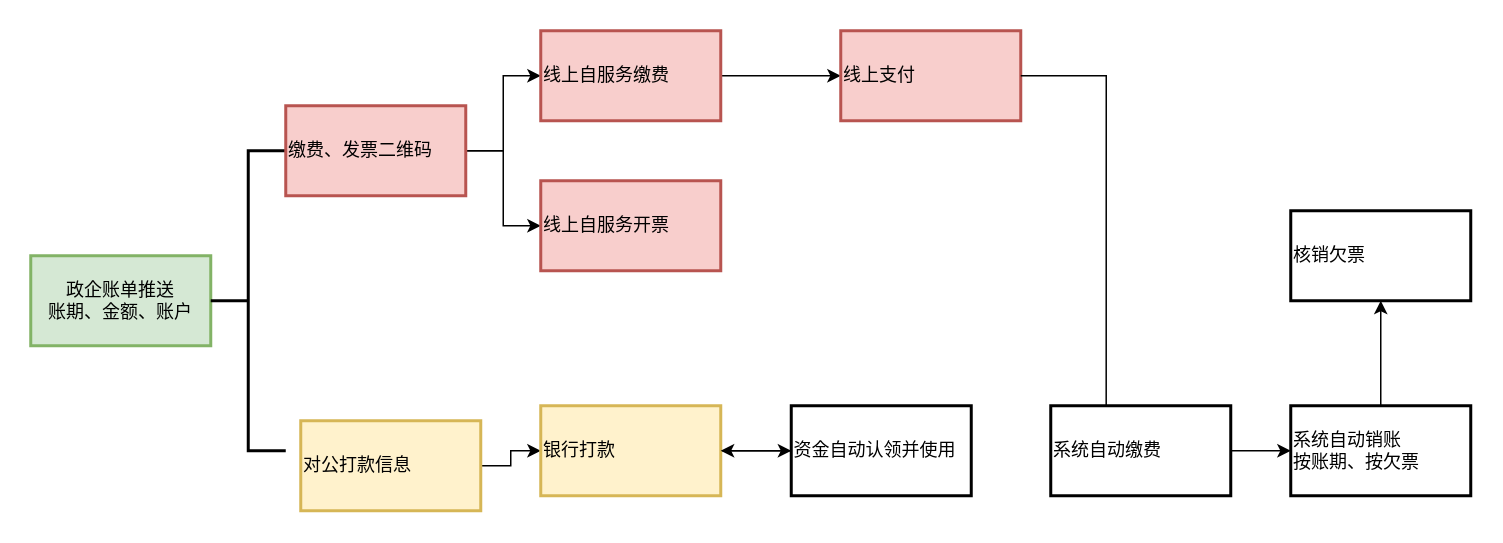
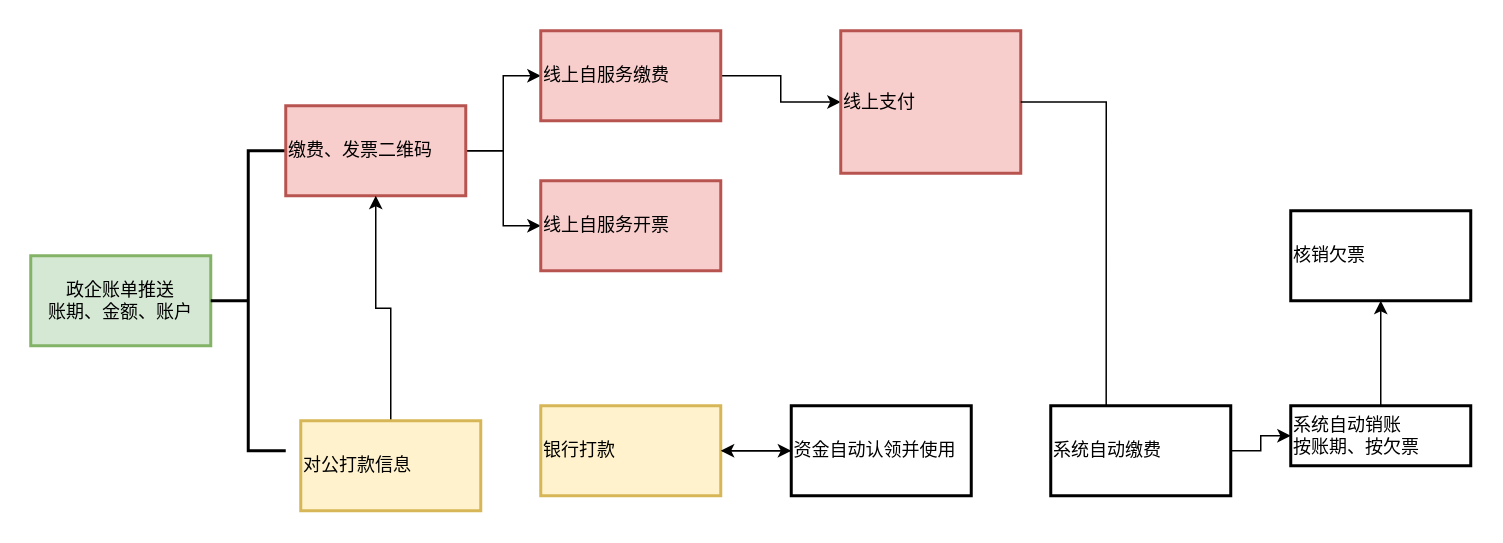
node "线上支付": size 180x90 -> 180x143
node "系统自动销账 按账期、按欠票": size 180x90 -> 180x60
edge "对公打款信息" -> "银行打款": now "对公打款信息" -> "缴费、发票二维码"
